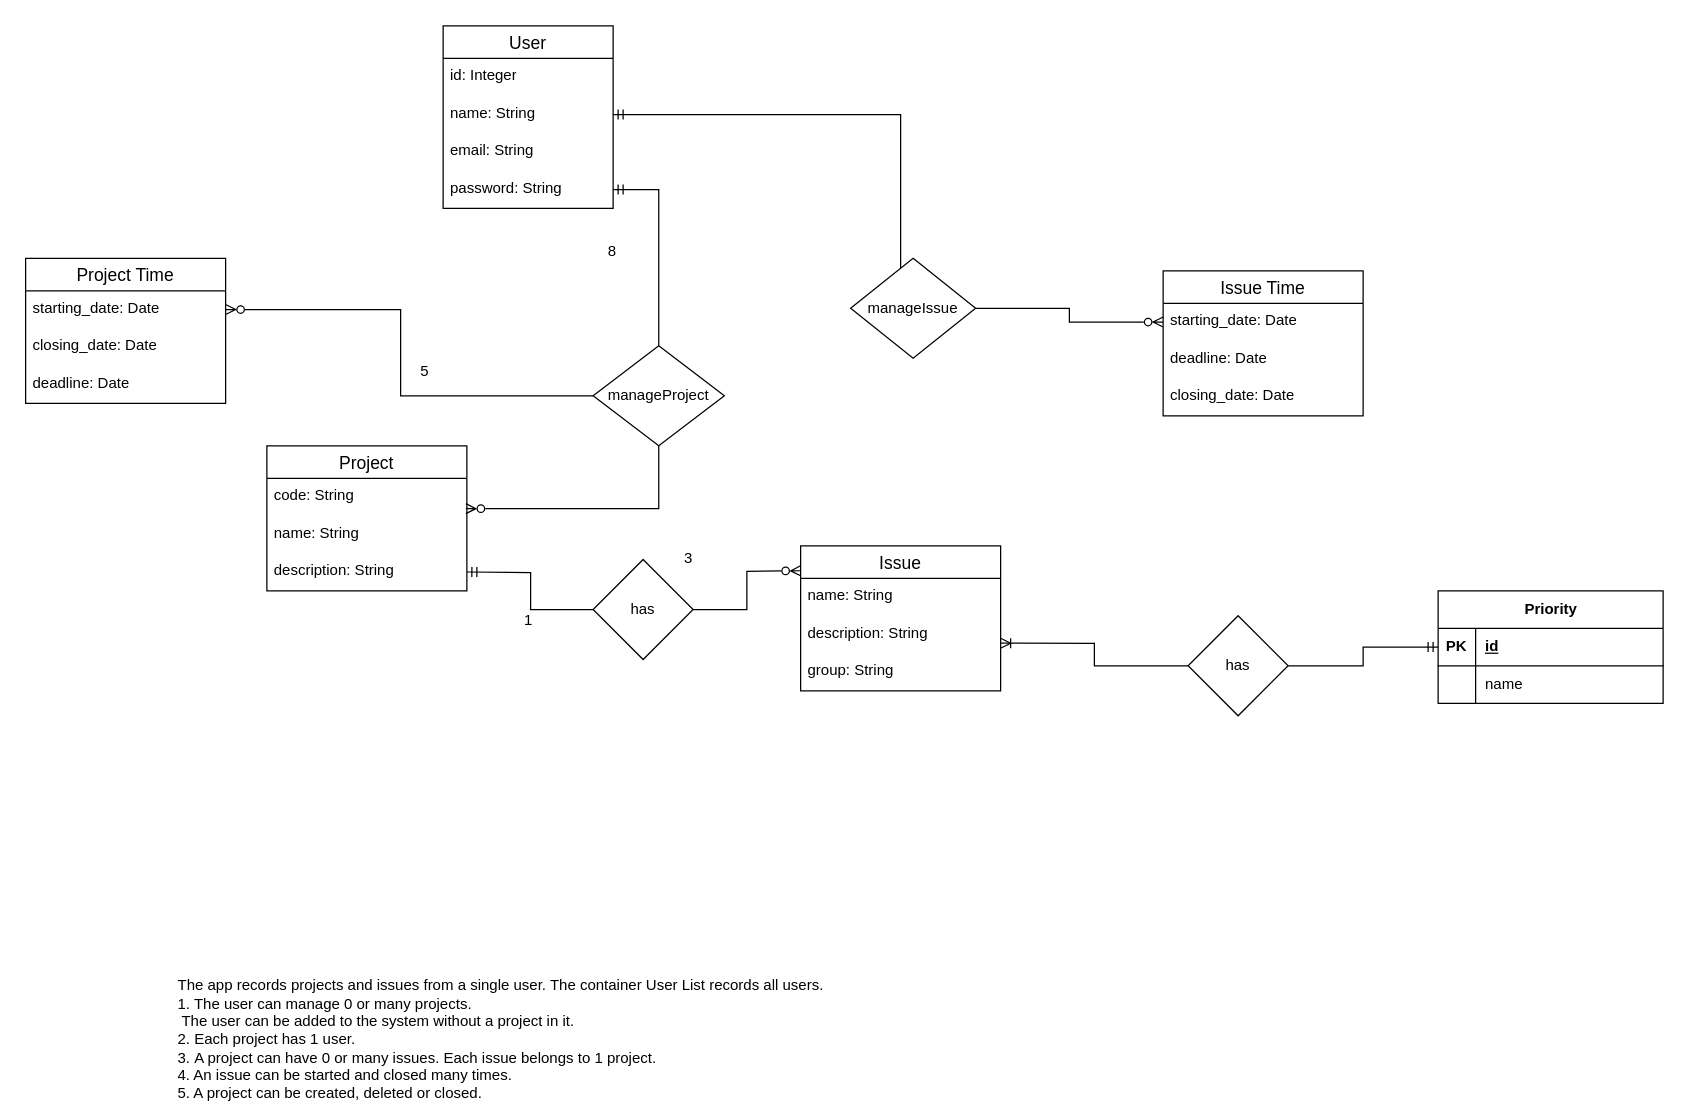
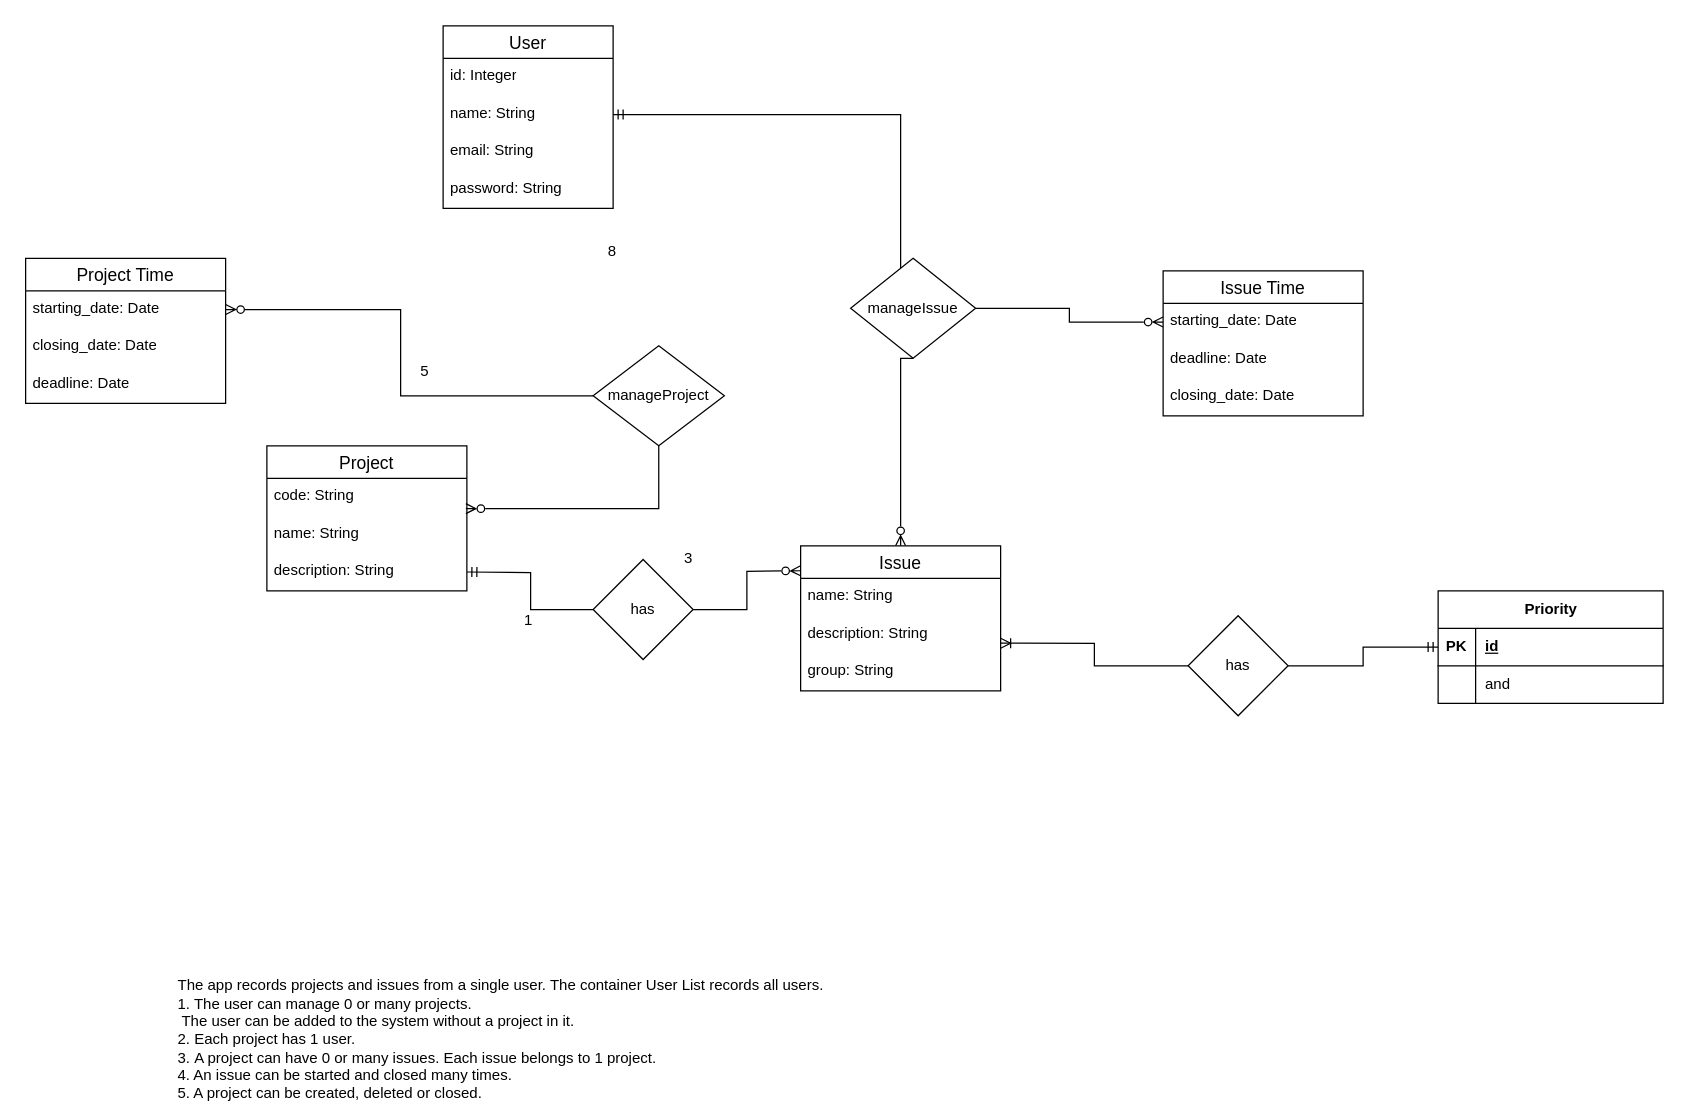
edge "manageProject" -> "password: String": removed
edge "manageIssue" -> "Issue": added
node "name": label "name" -> "and"
